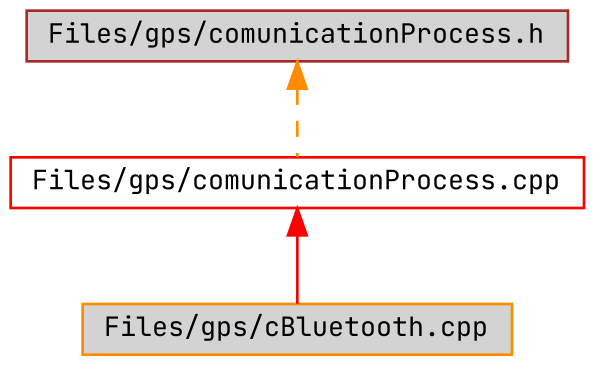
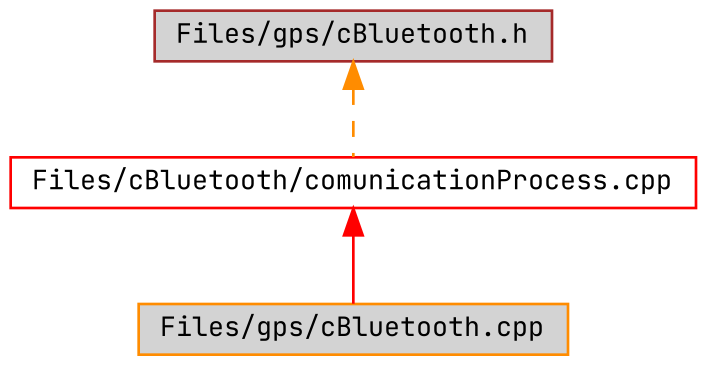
node "Files/gps/comunicationProcess.h": label "Files/gps/comunicationProcess.h" -> "Files/gps/cBluetooth.h"
node "Files/gps/comunicationProcess.cpp": label "Files/gps/comunicationProcess.cpp" -> "Files/cBluetooth/comunicationProcess.cpp"
